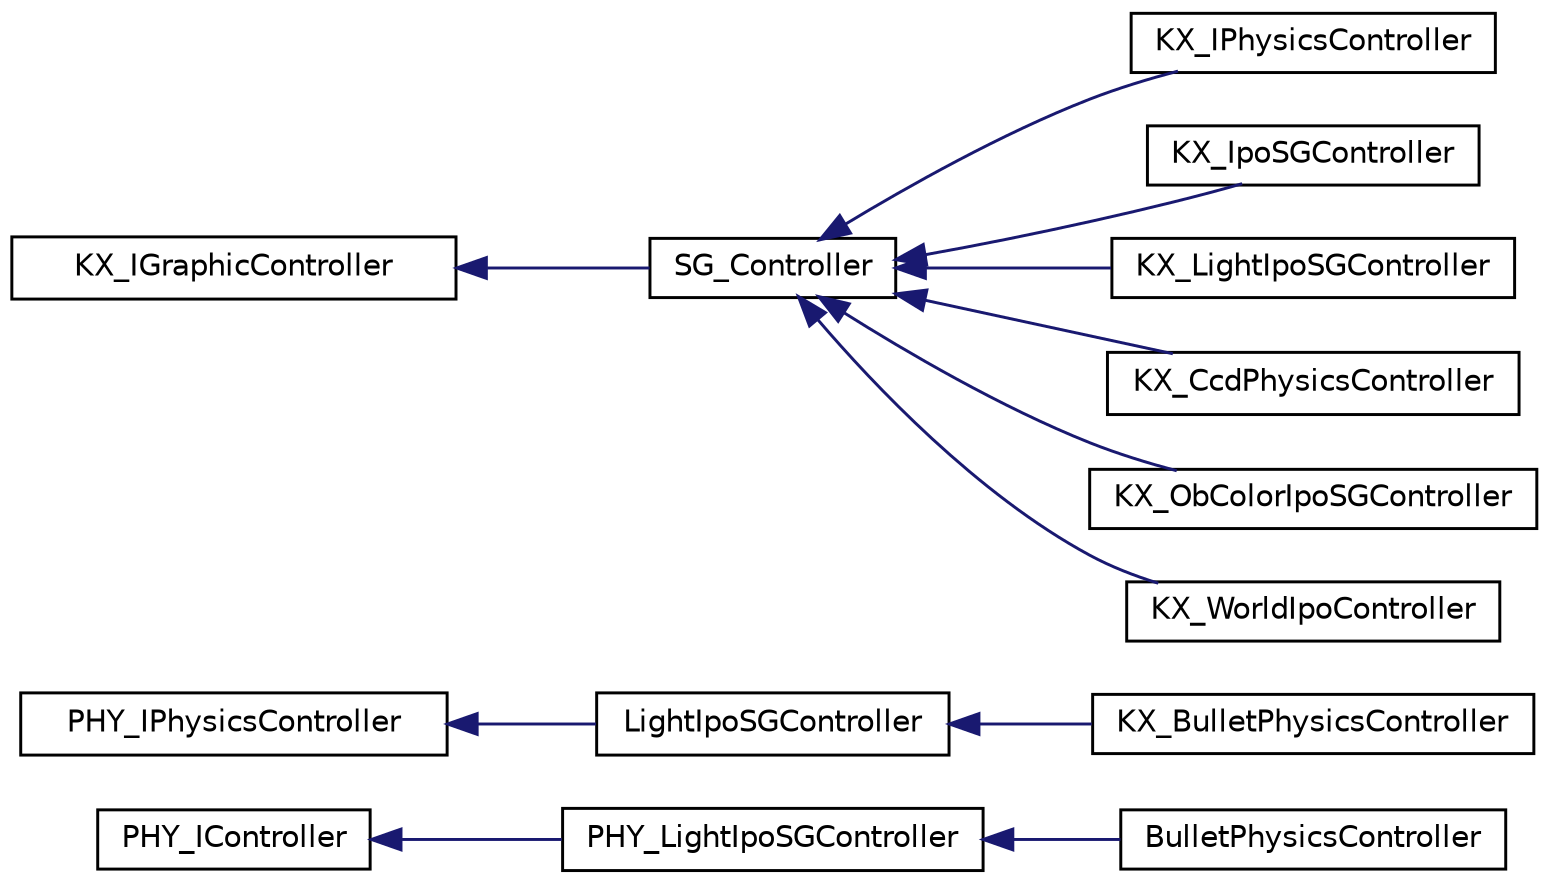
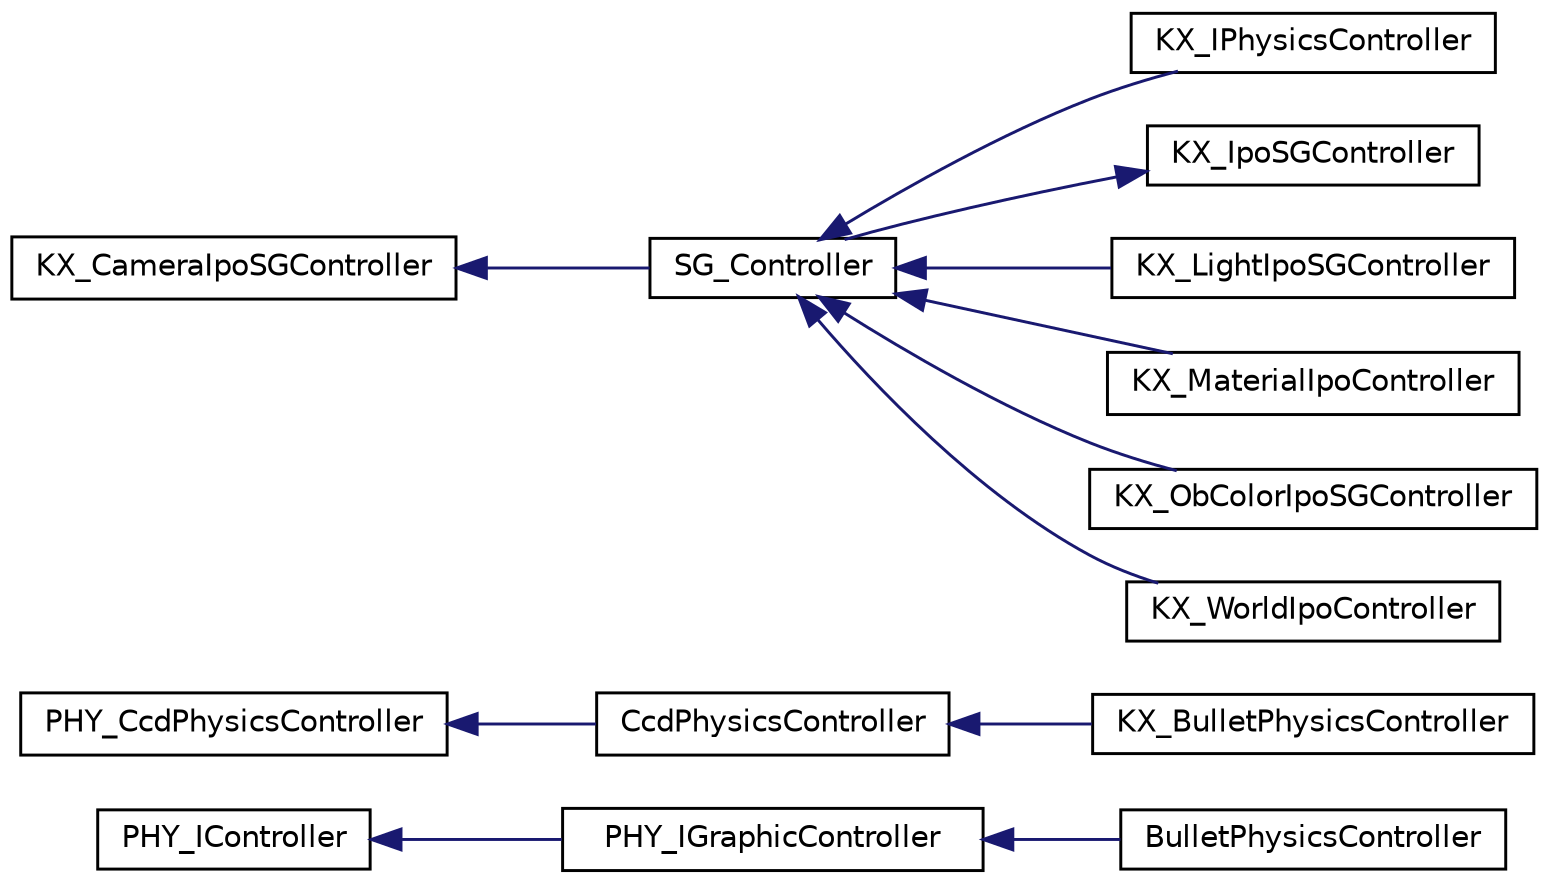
edge "KX_IpoSGController" -> "SG_Controller": reversed
node "KX_IGraphicController": label "KX_IGraphicController" -> "KX_CameraIpoSGController"
node "KX_CcdPhysicsController": label "KX_CcdPhysicsController" -> "KX_MaterialIpoController"
node "PHY_IPhysicsController": label "PHY_IPhysicsController" -> "PHY_CcdPhysicsController"
node "LightIpoSGController": label "LightIpoSGController" -> "CcdPhysicsController"
node "PHY_LightIpoSGController": label "PHY_LightIpoSGController" -> "PHY_IGraphicController"
